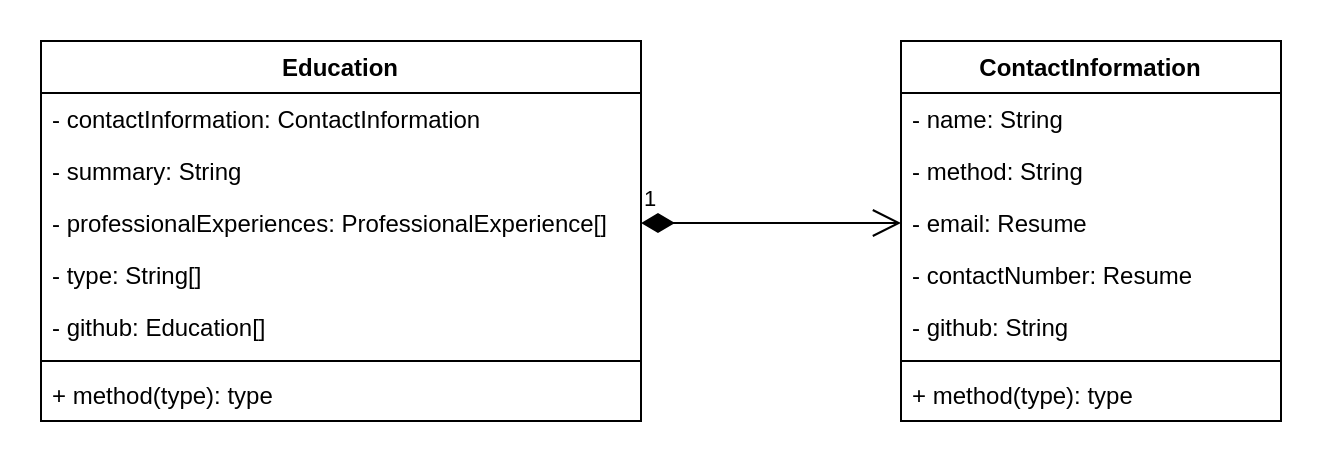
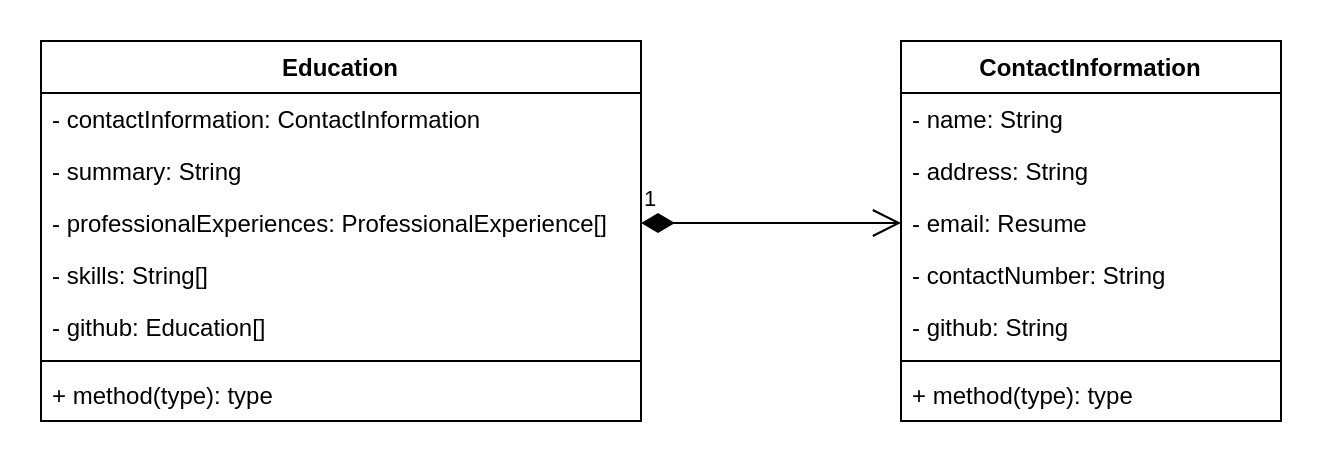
node "- method: String": label "- method: String" -> "- address: String"
node "- type: String[]": label "- type: String[]" -> "- skills: String[]"
node "- contactNumber: Resume": label "- contactNumber: Resume" -> "- contactNumber: String"
